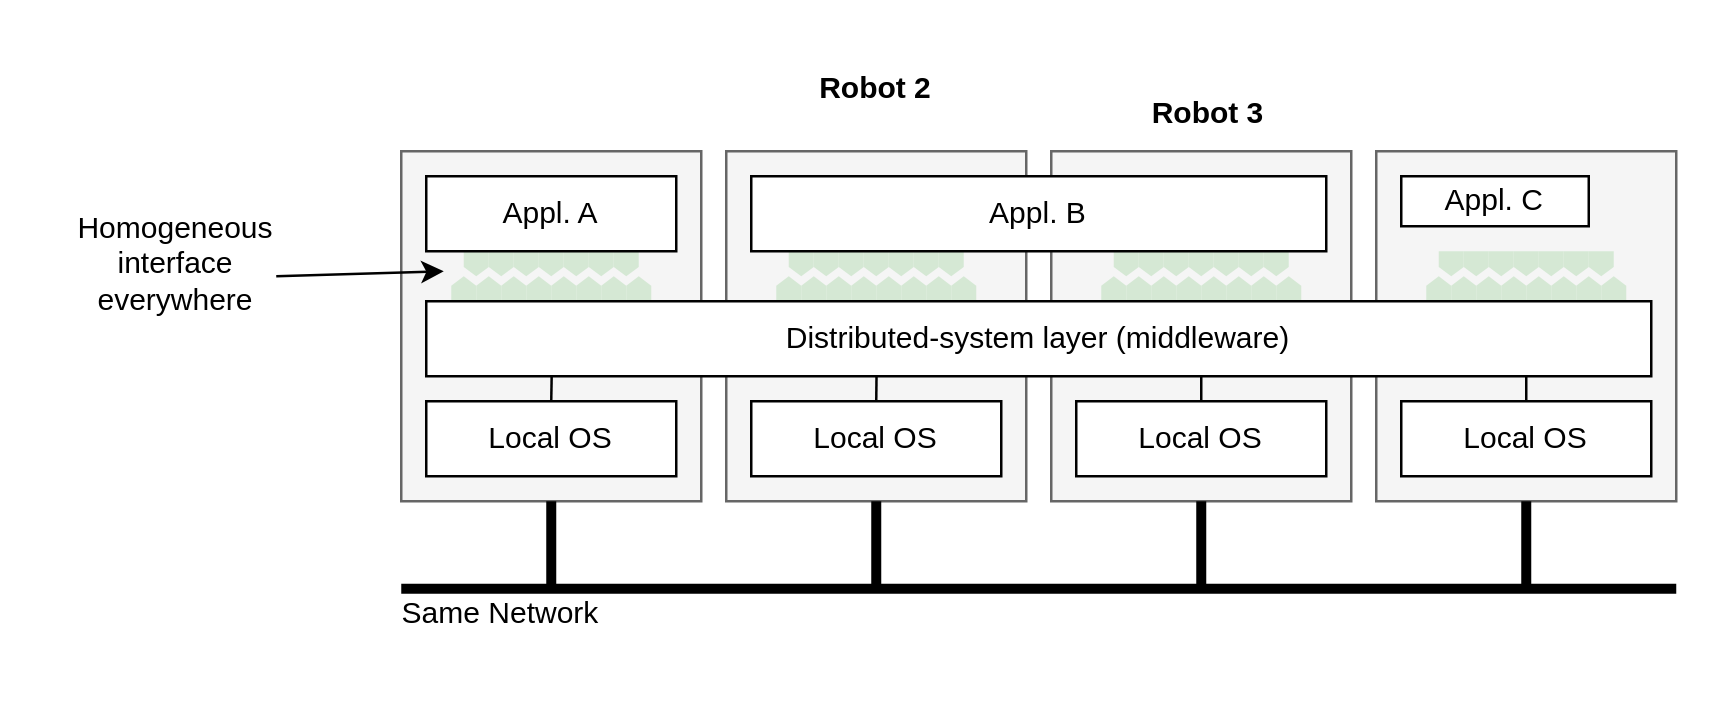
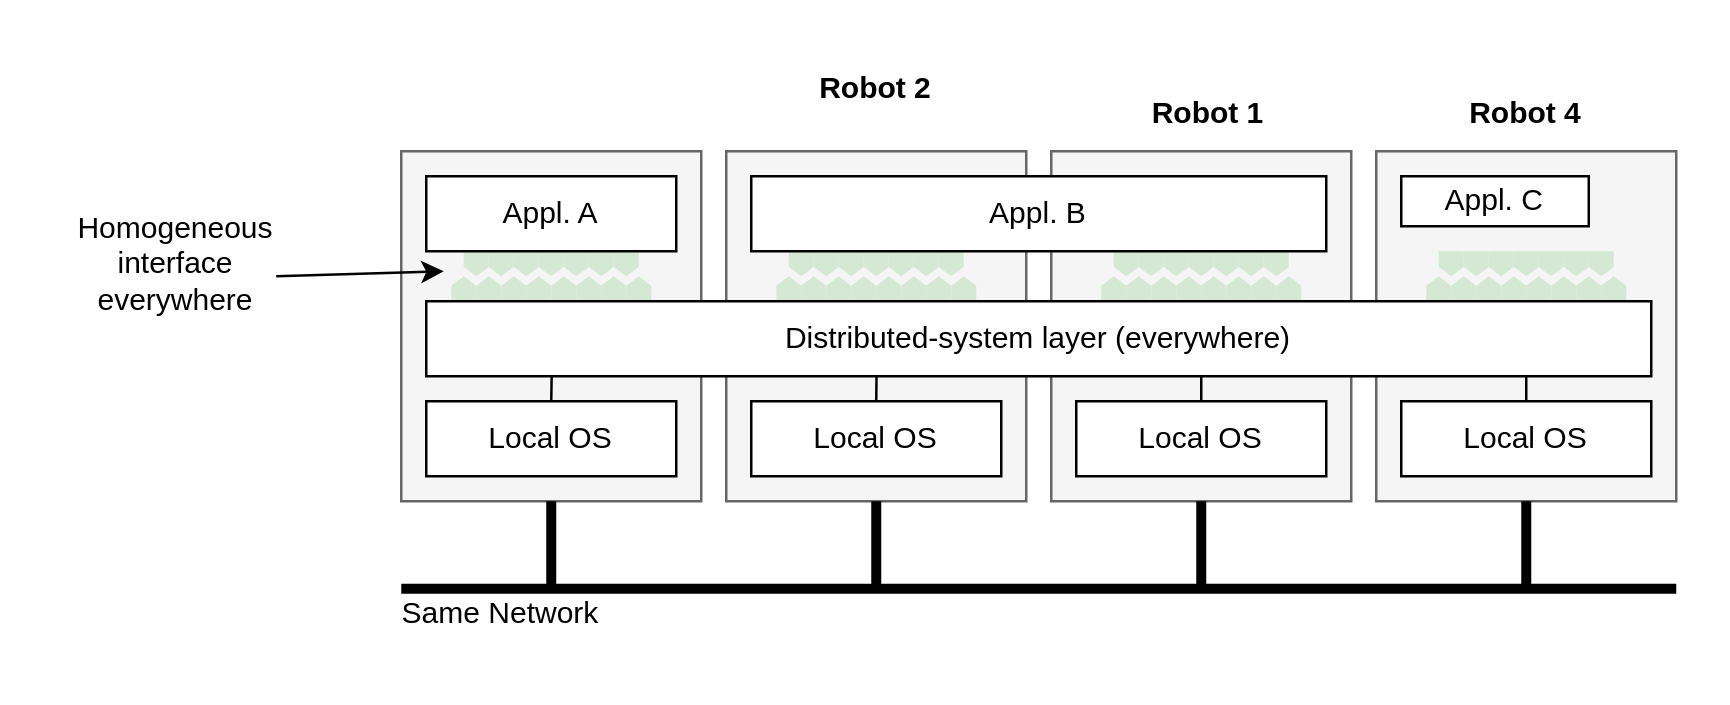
node "Robot 3": label "Robot 3" -> "Robot 1"
node "Robot 4": added
node "Distributed-system layer (middleware)": label "Distributed-system layer (middleware)" -> "Distributed-system layer (everywhere)"
